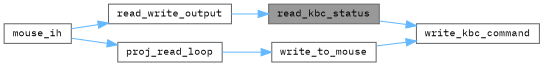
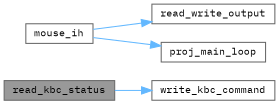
edge "read_write_output" -> "read_kbc_status": removed
node "proj_read_loop": label "proj_read_loop" -> "proj_main_loop"
node "write_to_mouse": removed
